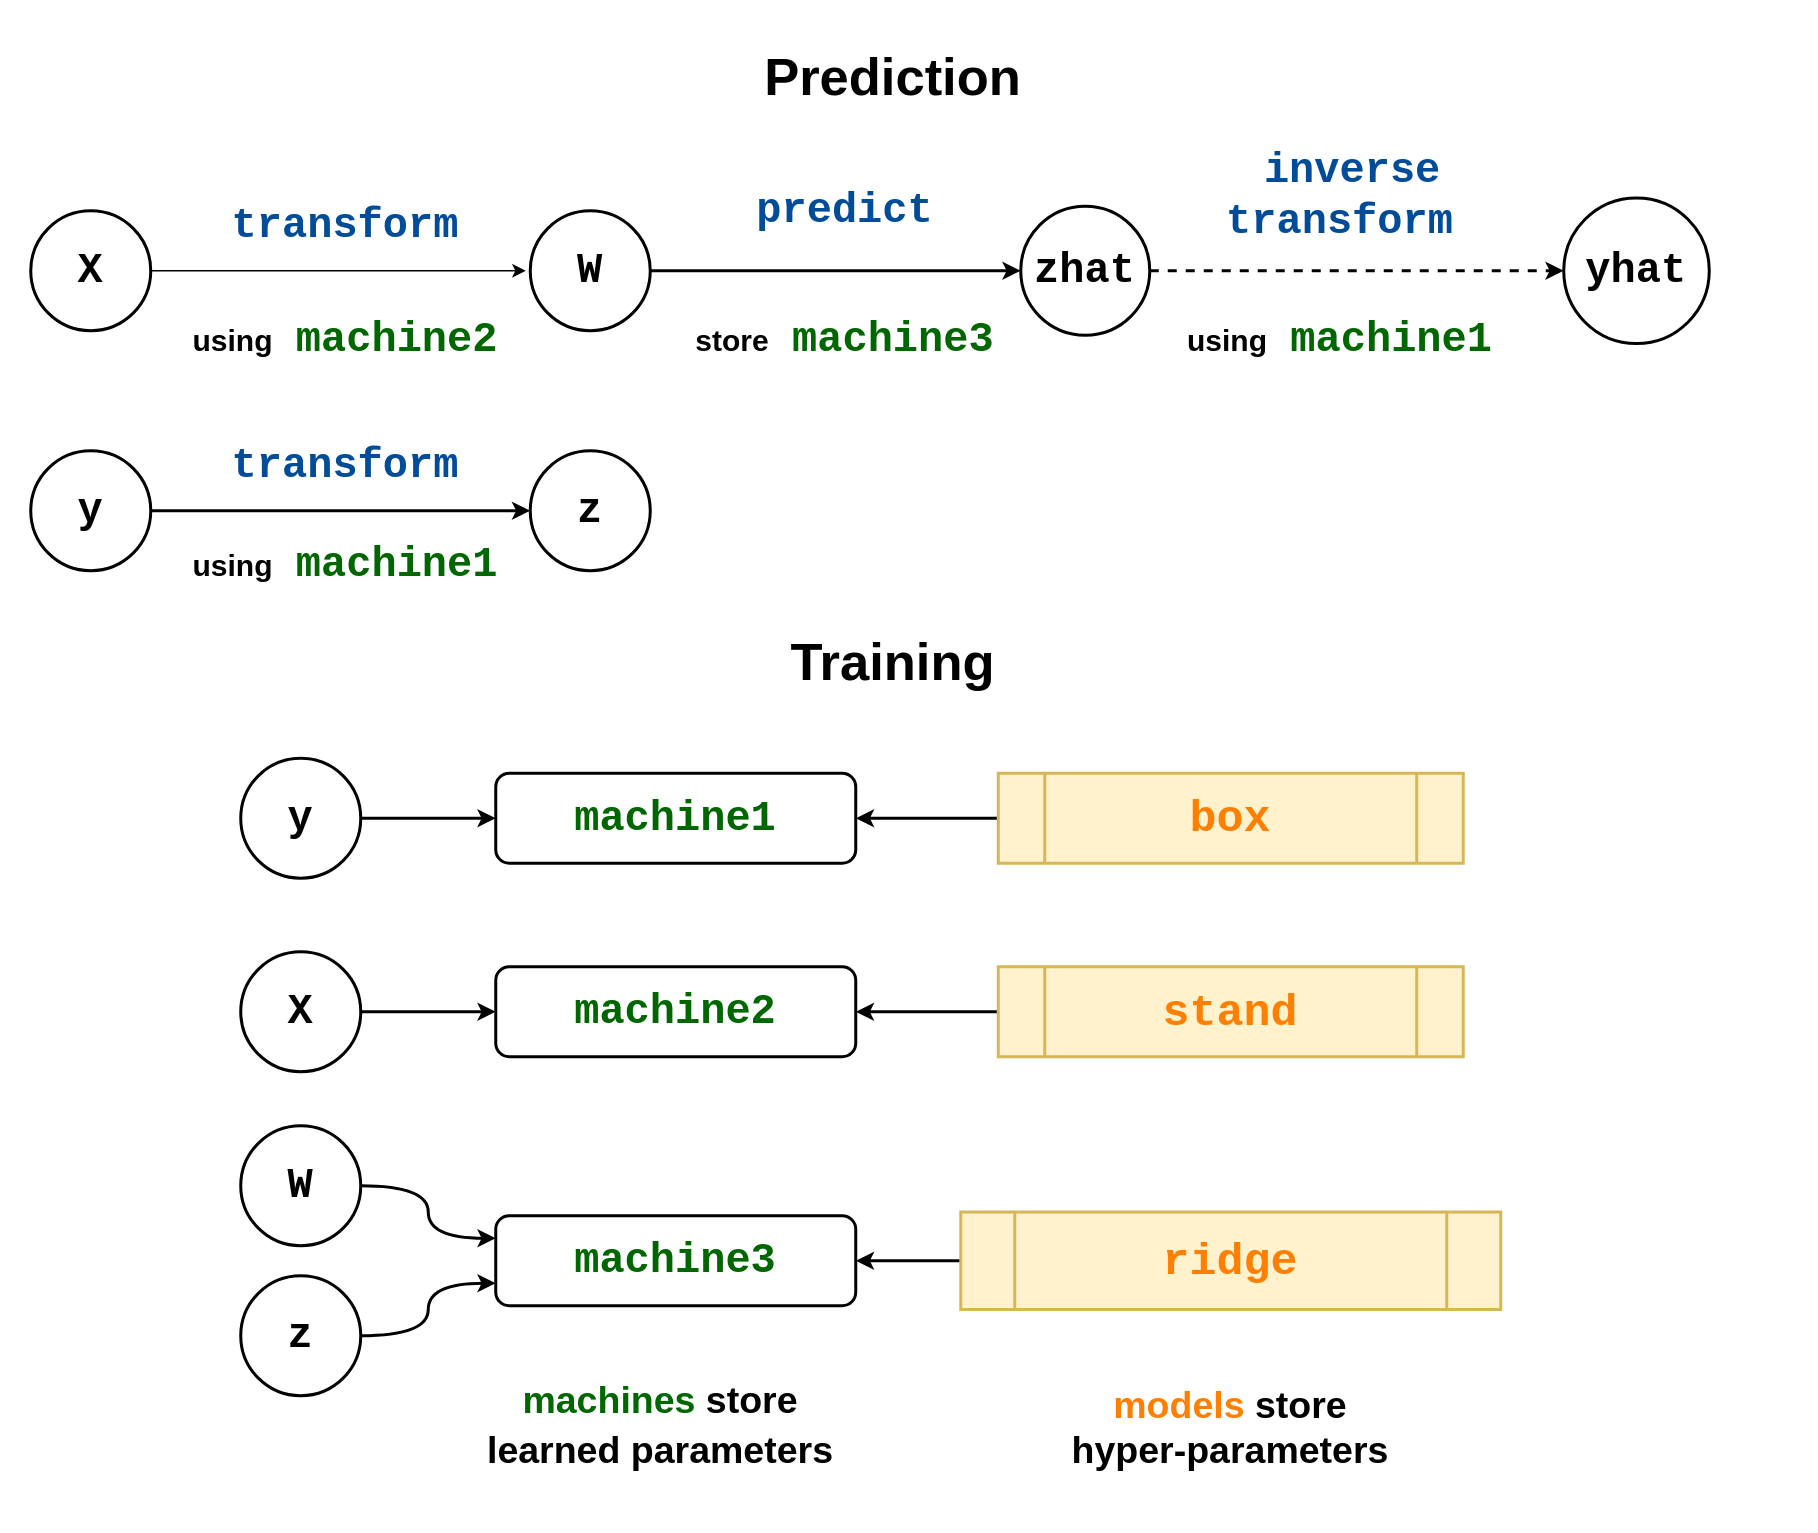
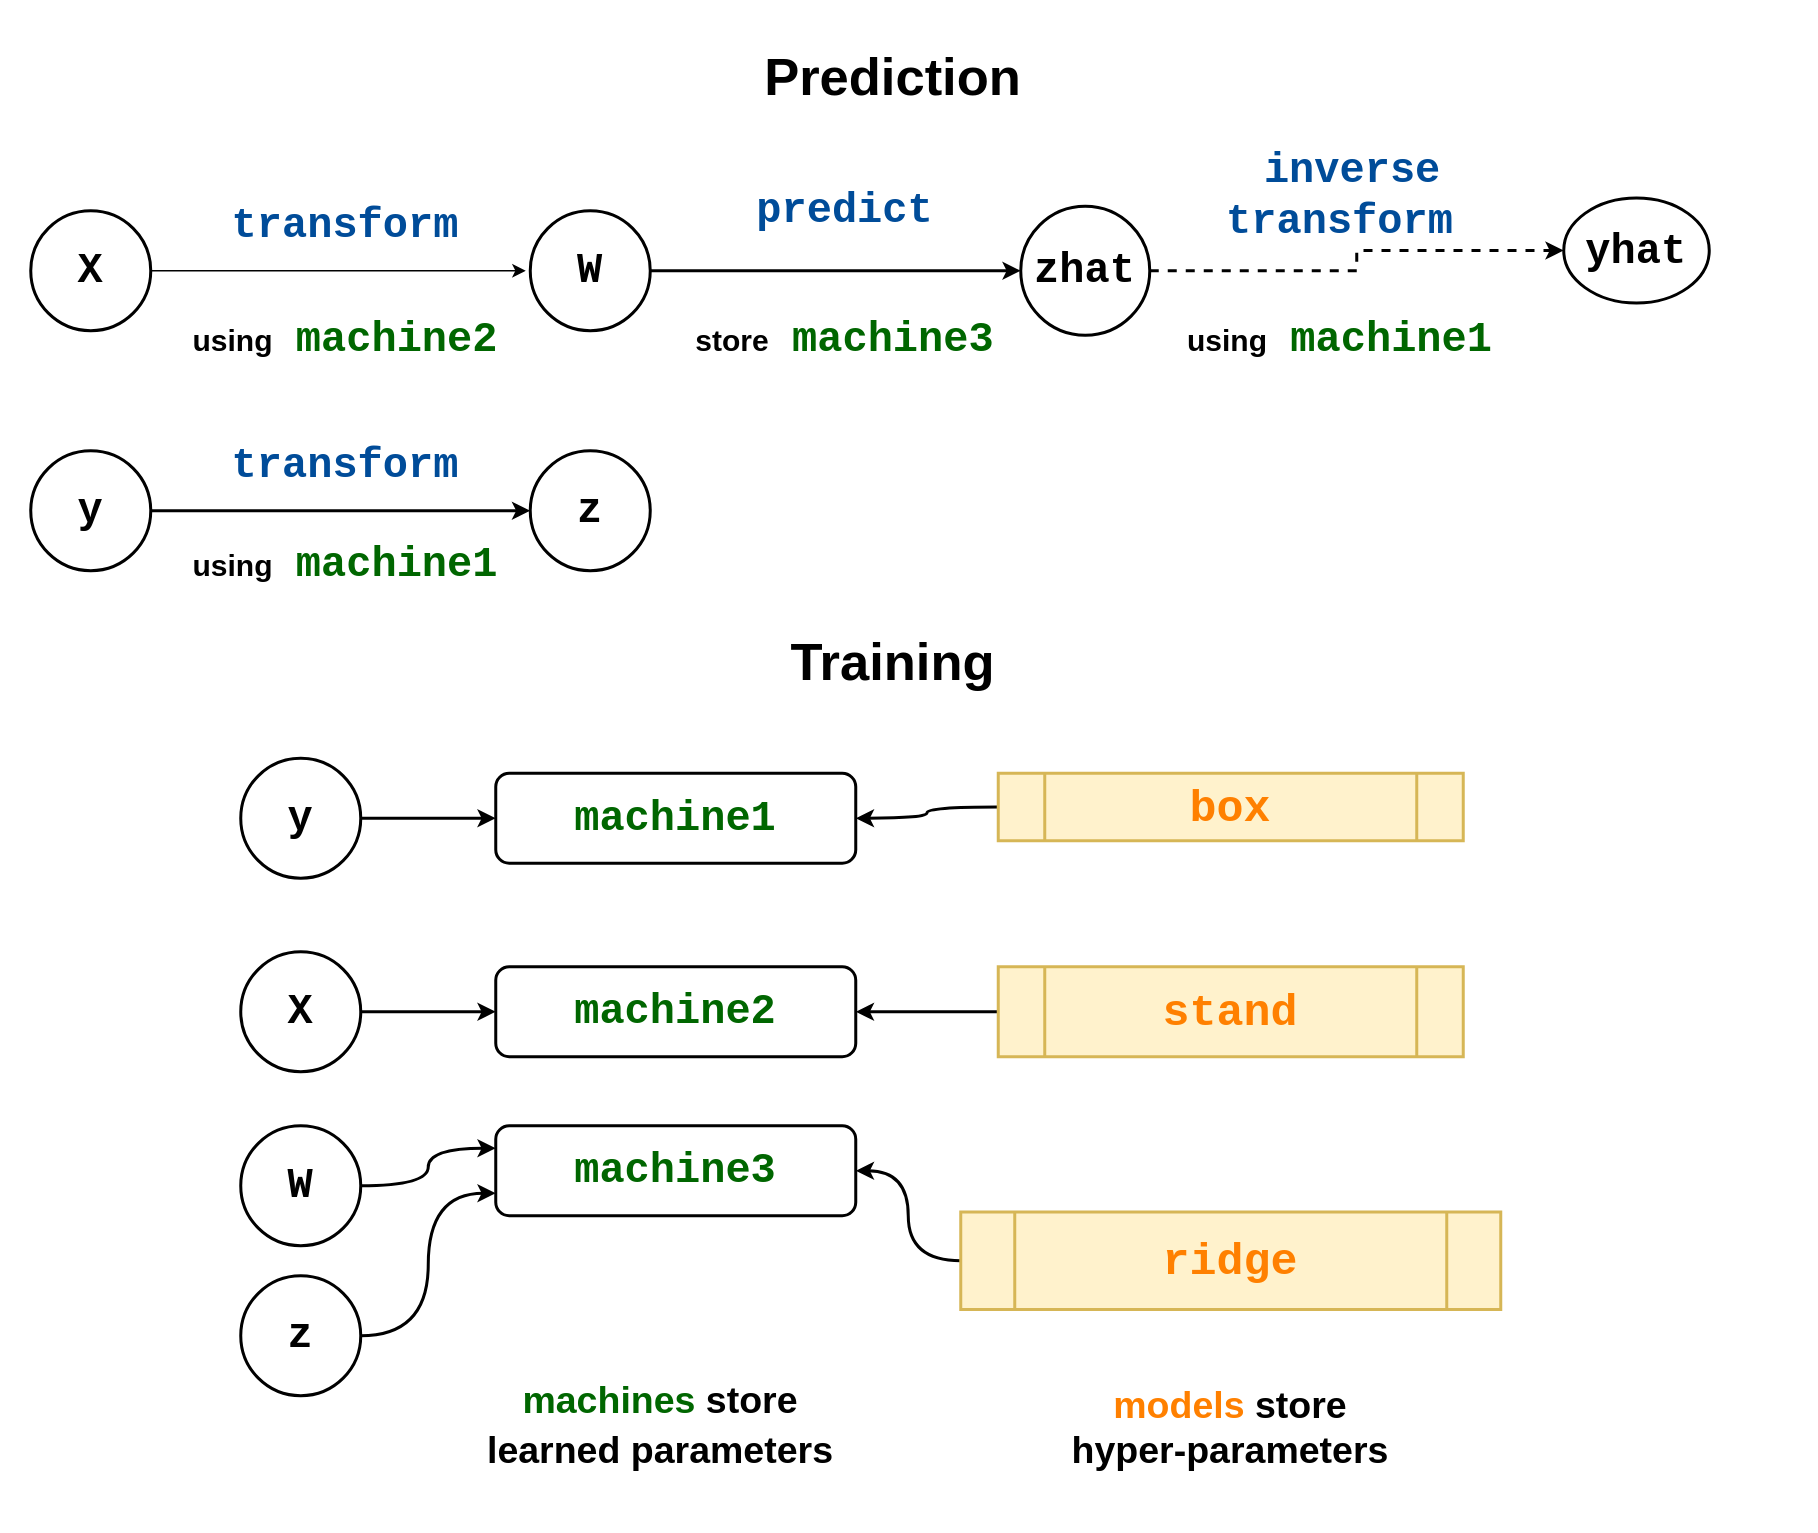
node "yhat": size 146x146 -> 146x105
node "box": size 465x90 -> 465x68
node "machine3": moved (676, 1261) -> (676, 1171)
